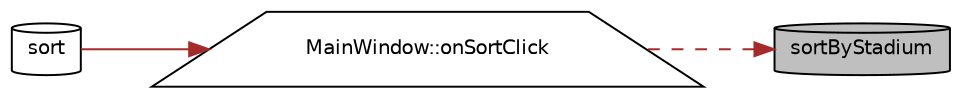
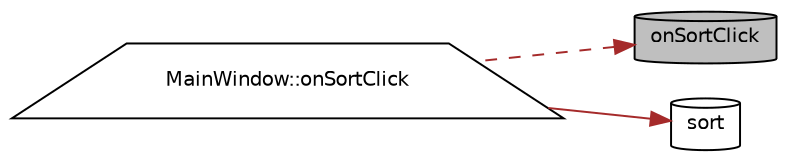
edge "sort" -> "MainWindow::onSortClick": reversed
node "sortByStadium": label "sortByStadium" -> "onSortClick"
